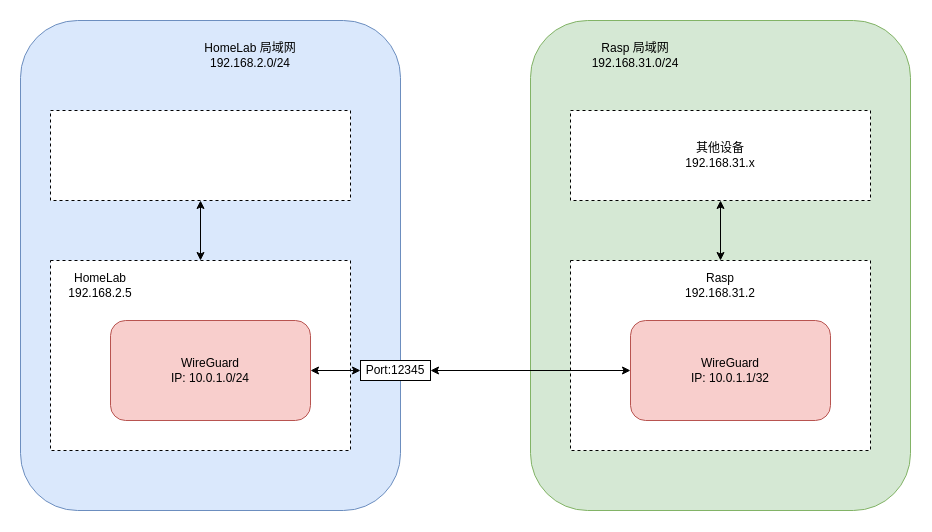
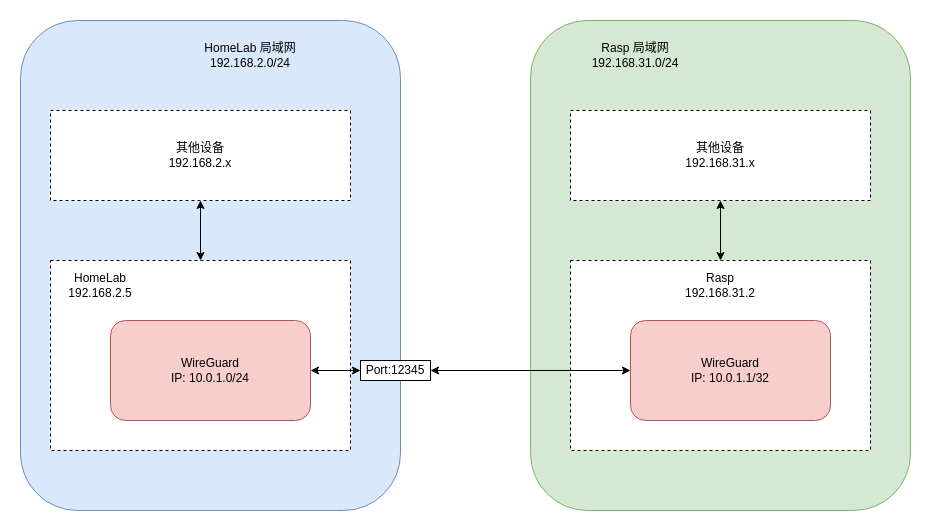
node "其他设备 192.168.2.x": added
